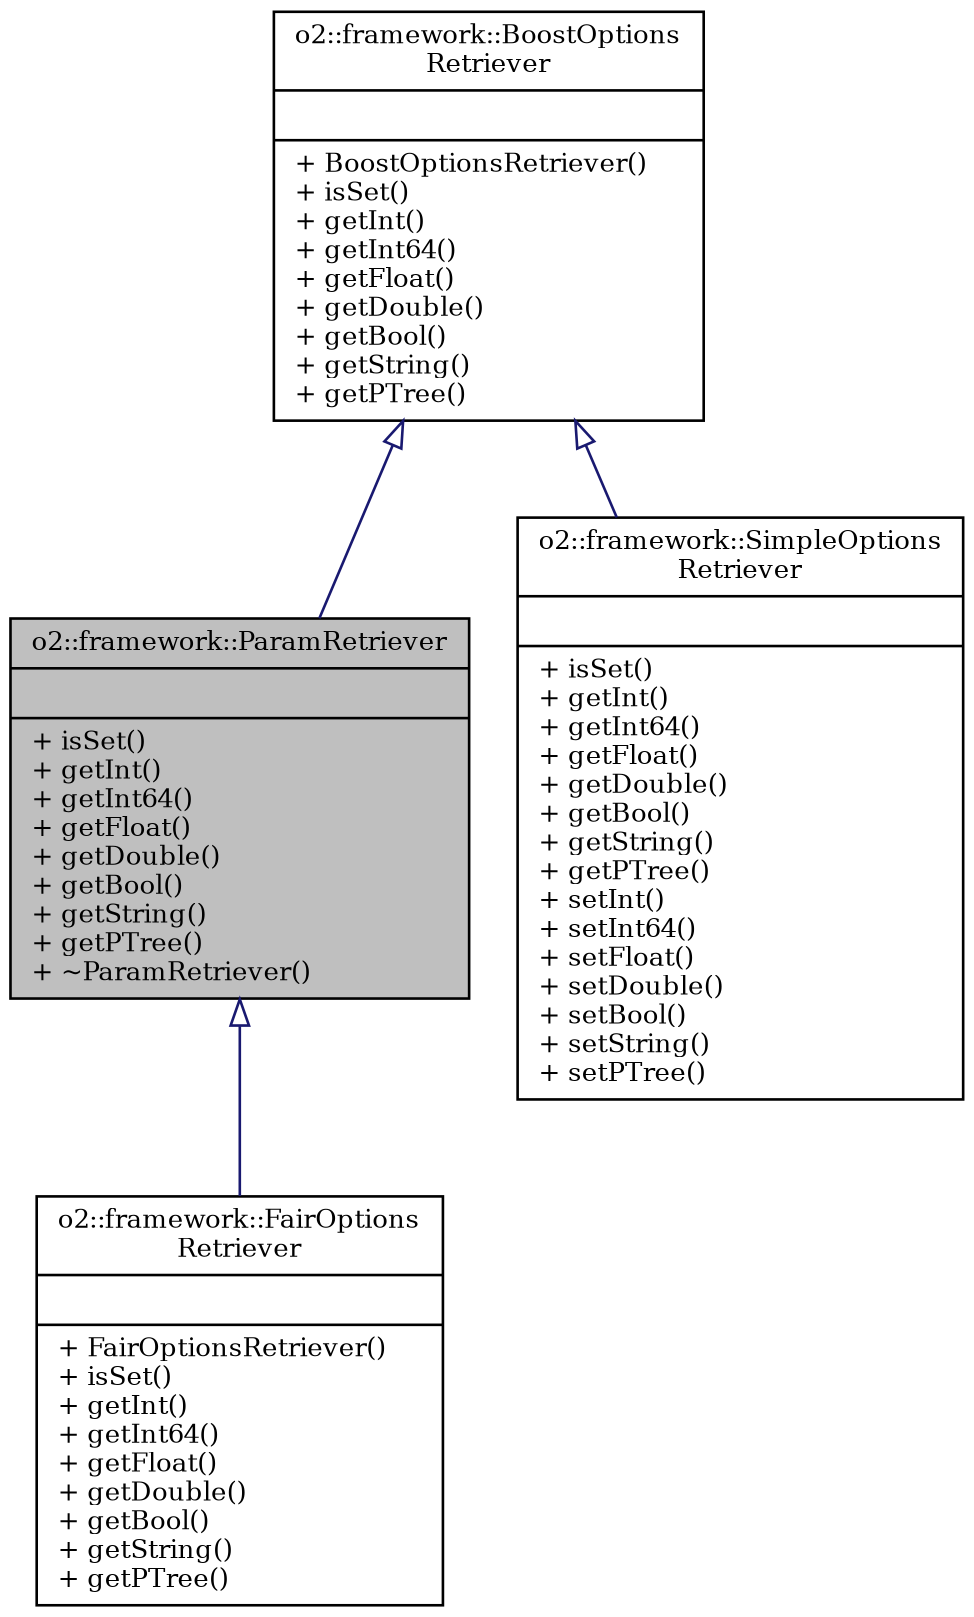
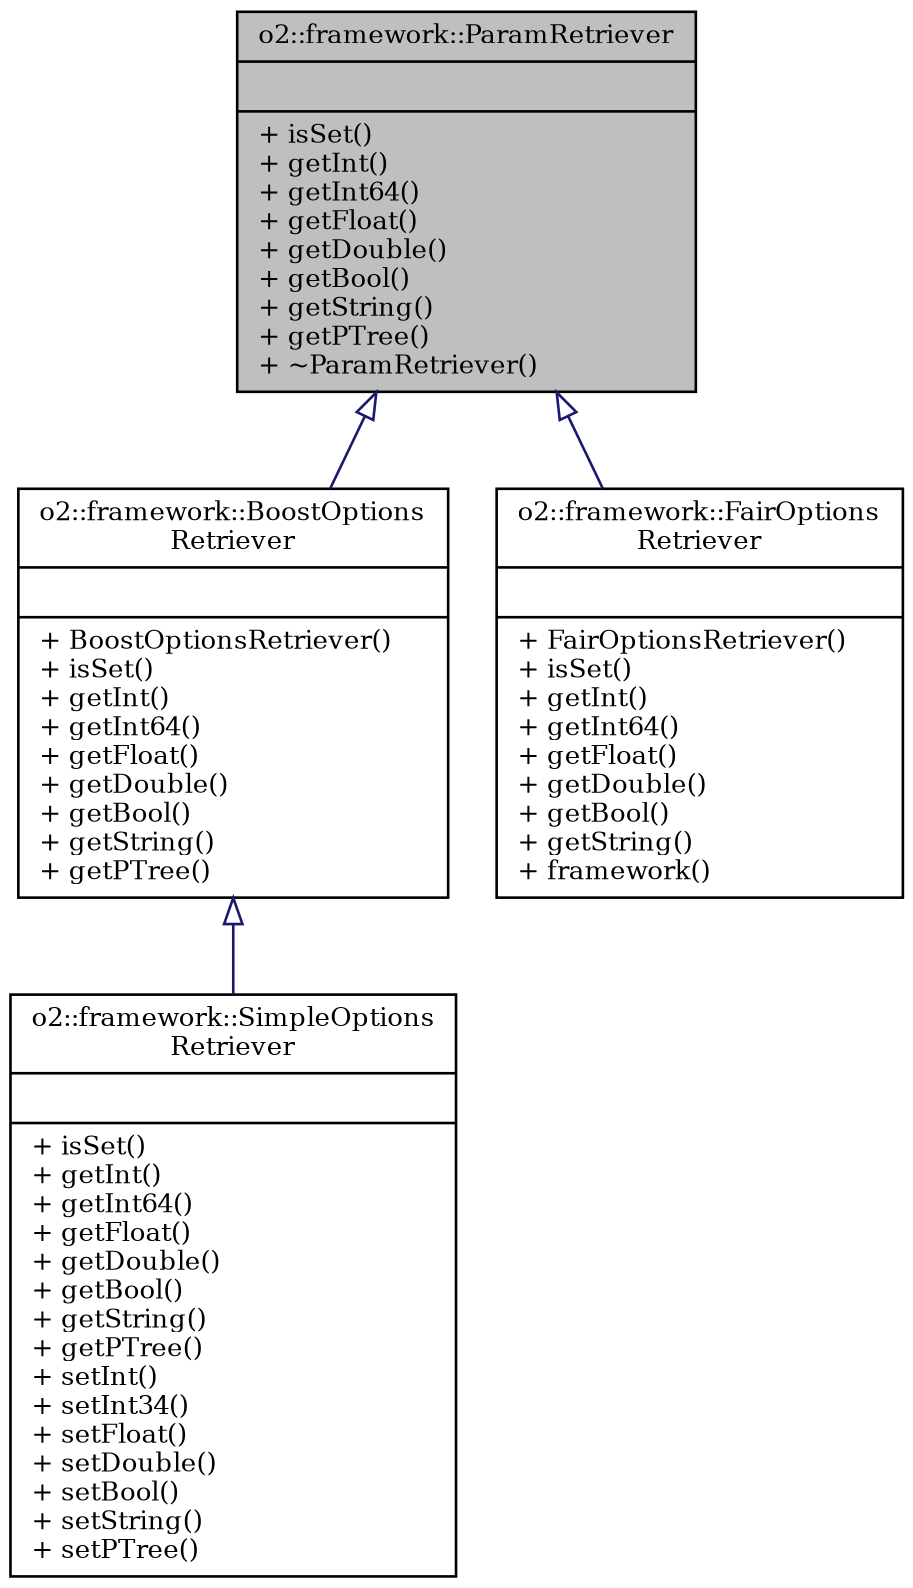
edge "o2::framework::ParamRetriever" -> "o2::framework::BoostOptions": reversed
node "o2::framework::SimpleOptions": text "+ setInt64()" -> "+ setInt34()"
node "o2::framework::FairOptions": text "+ getPTree()" -> "+ framework()"
